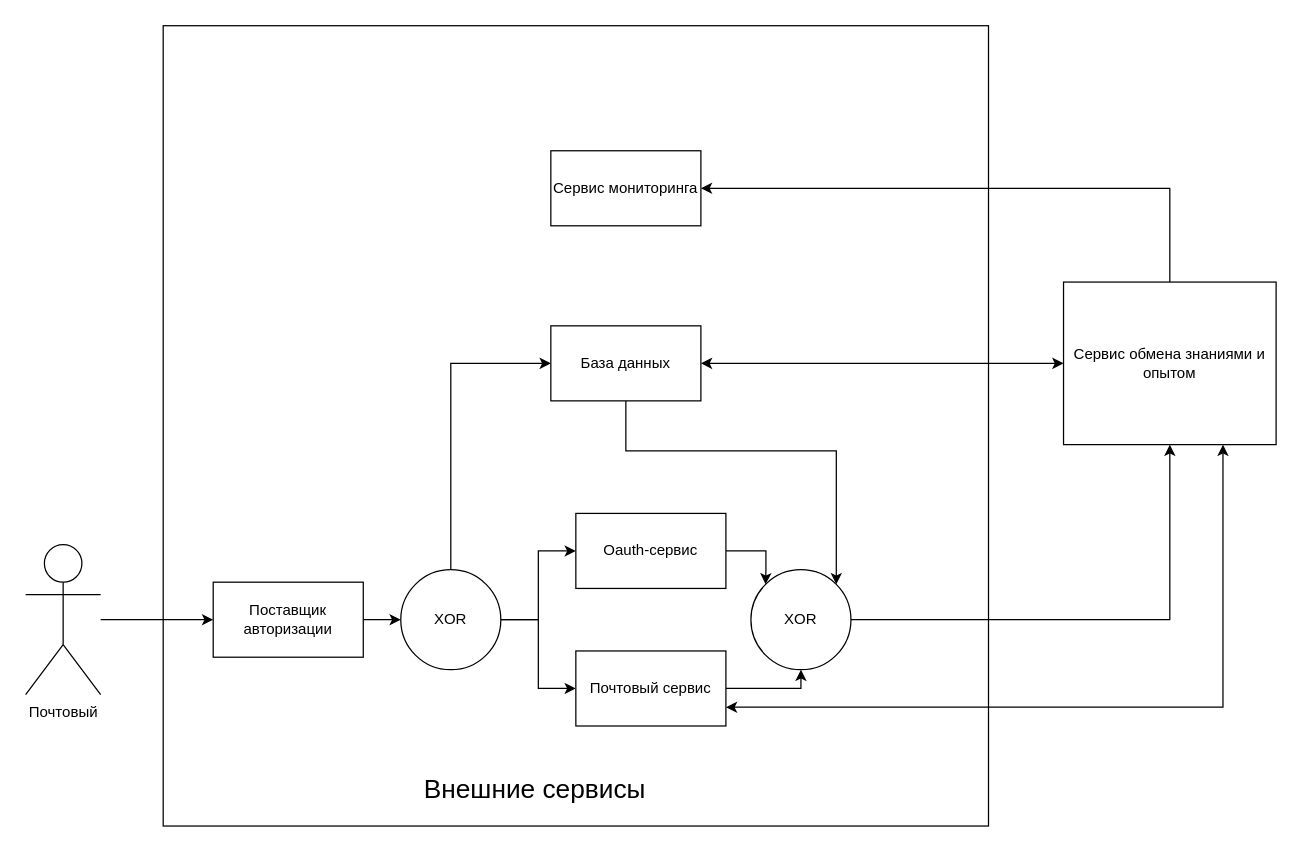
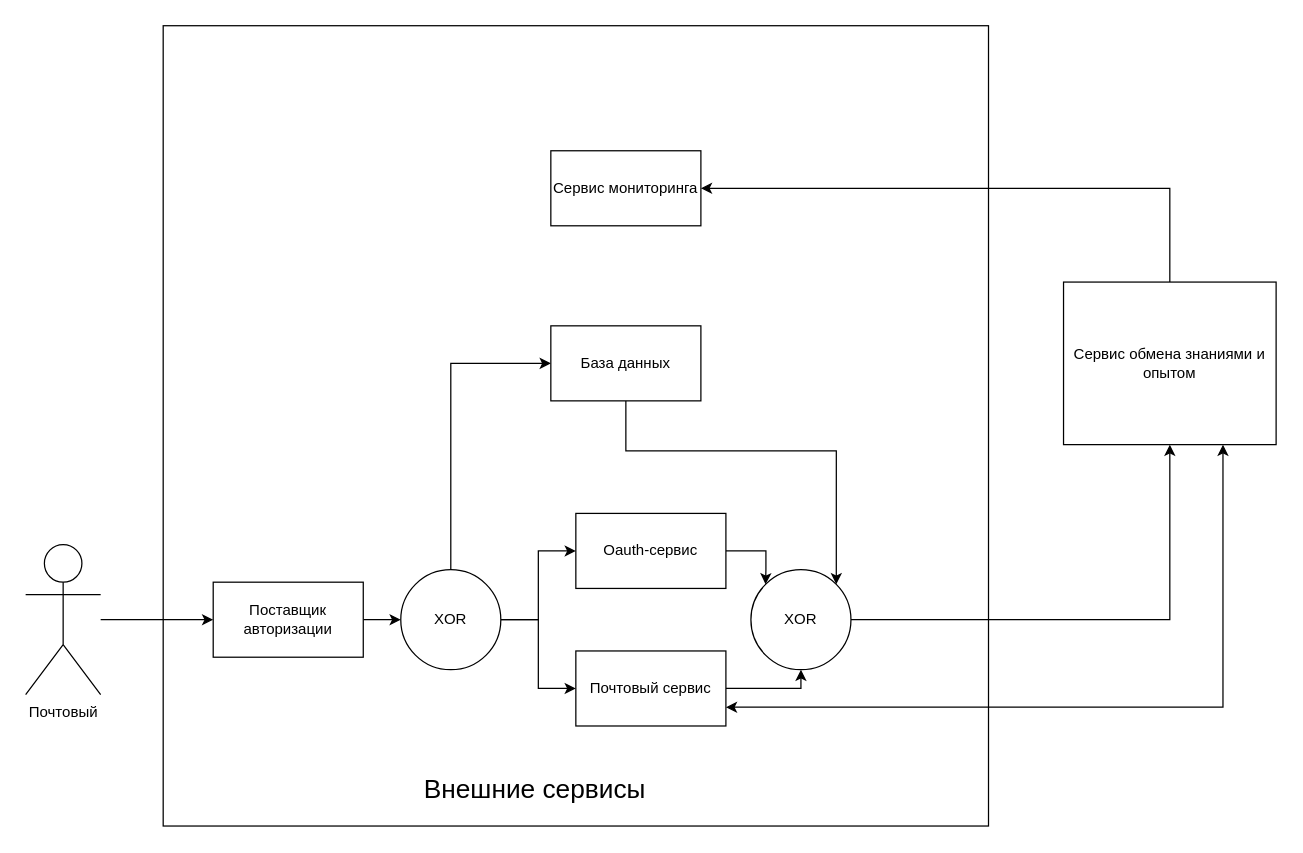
edge "База данных" -- "Сервис обмена знаниями и опытом": removed
